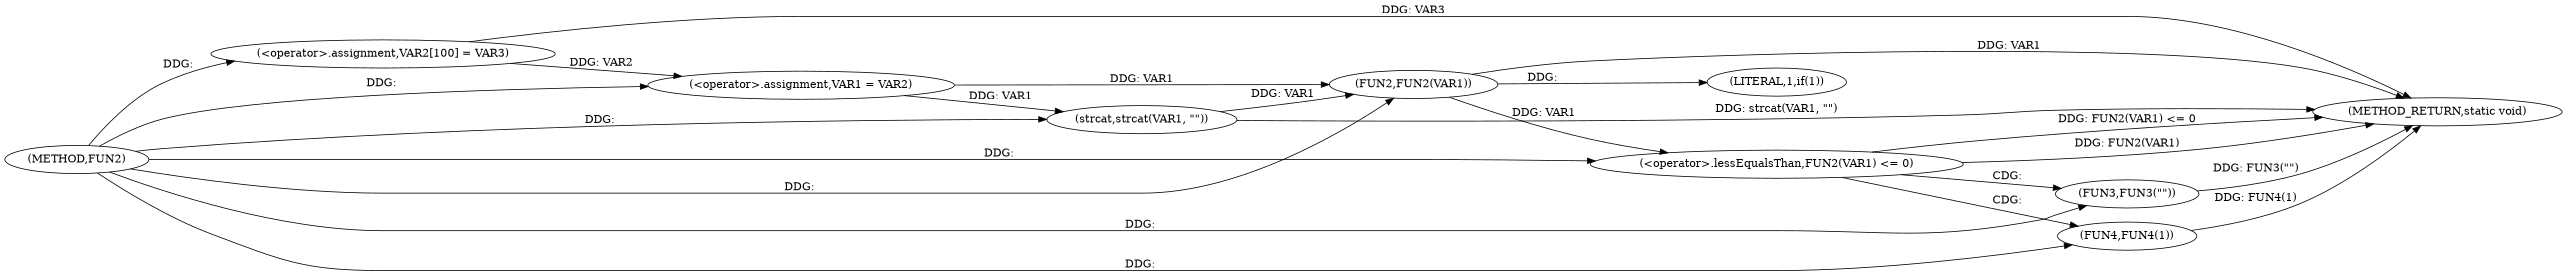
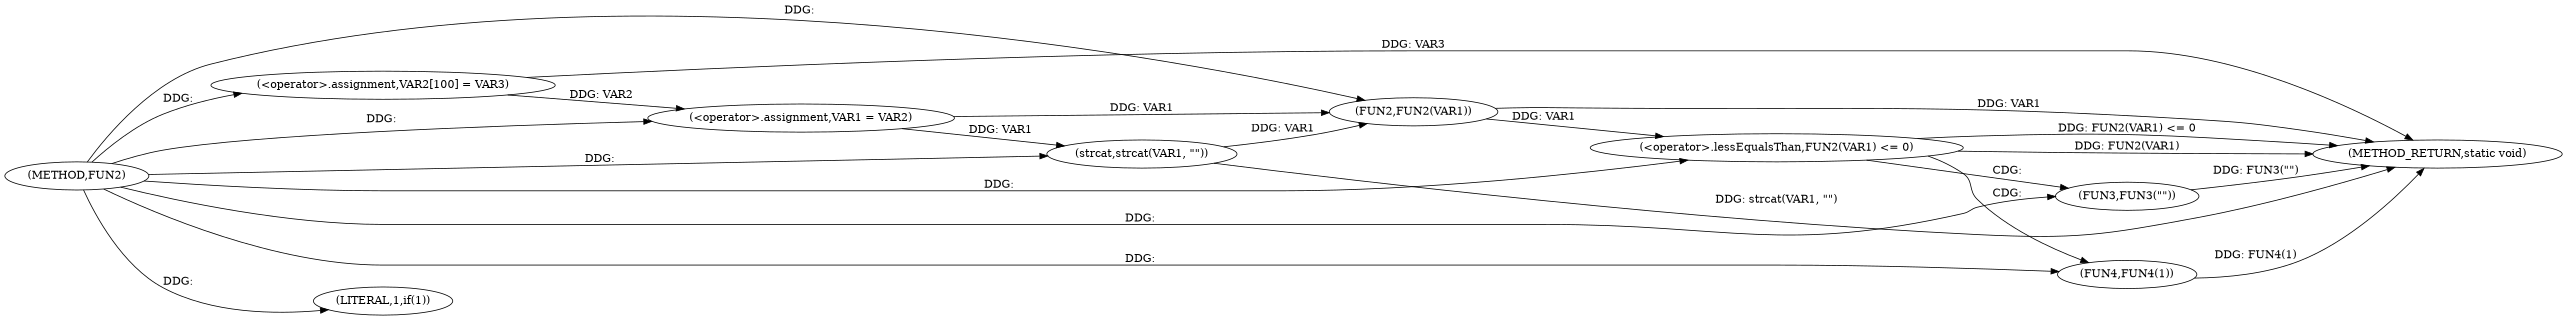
edge "(FUN2,FUN2(VAR1))" -> "(LITERAL,1,if(1))": now "(METHOD,FUN2)" -> "(LITERAL,1,if(1))"
